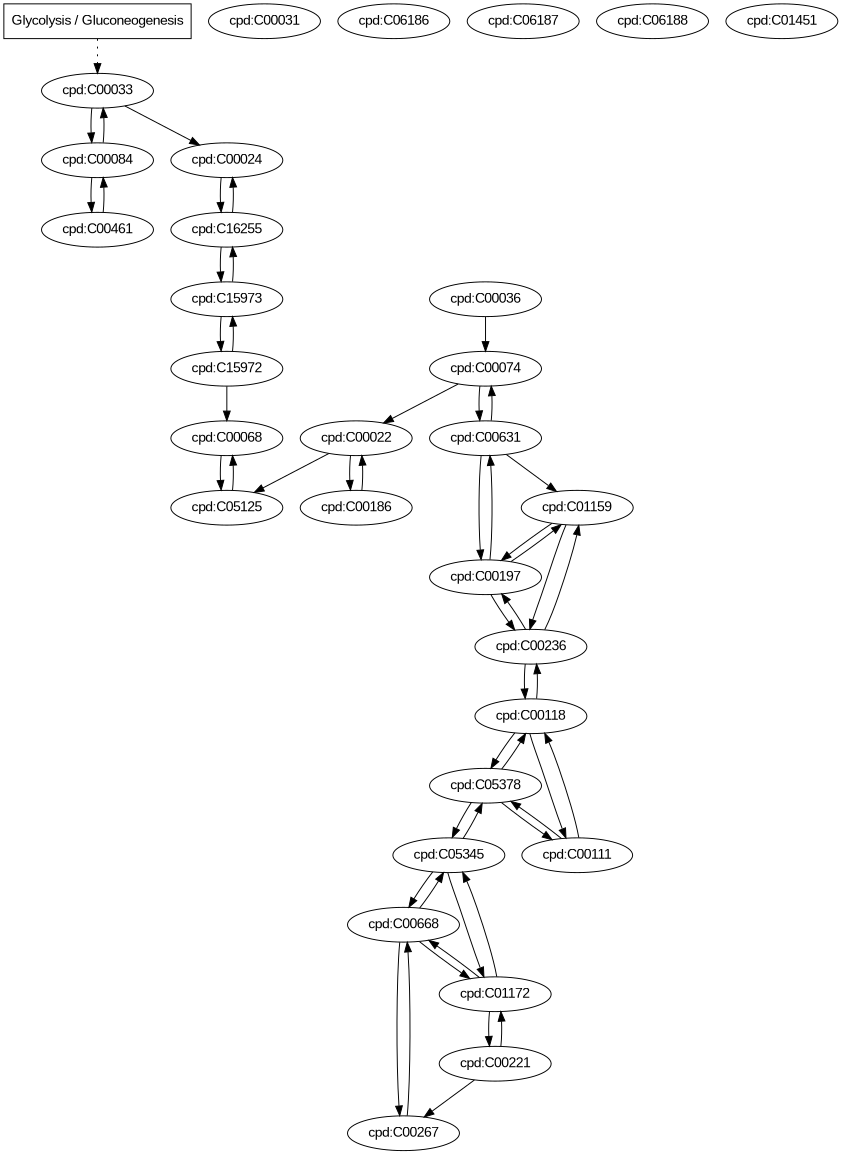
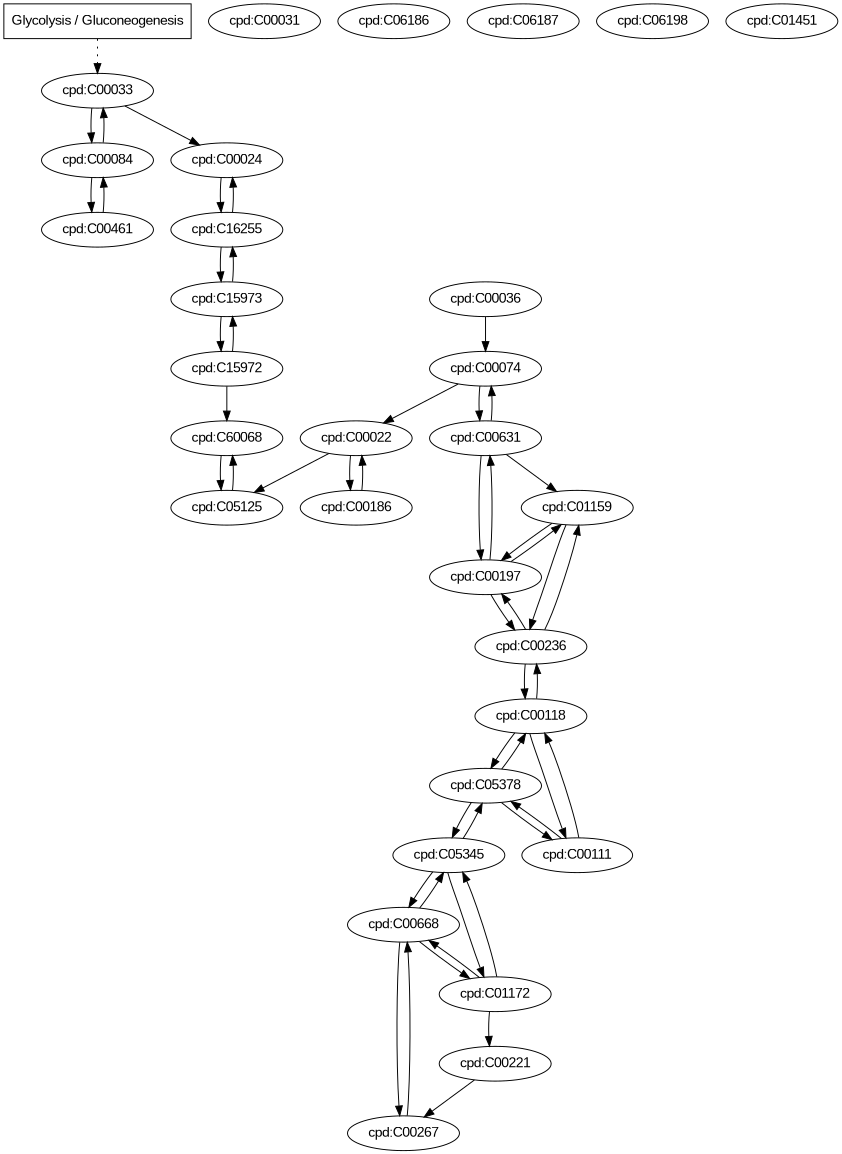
node "cpd:C06188": label "cpd:C06188" -> "cpd:C06198"
node "cpd:C00068": label "cpd:C00068" -> "cpd:C60068"
edge "cpd:C00221" -> "cpd:C01172": removed
